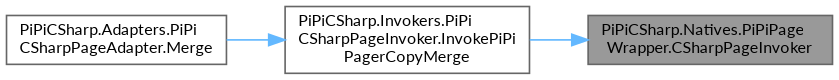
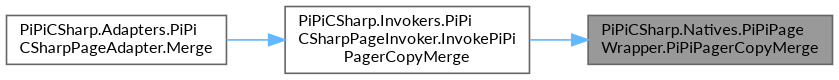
node "PiPiCSharp.Natives.PiPiPage Wrapper.CSharpPageInvoker": label "PiPiCSharp.Natives.PiPiPage Wrapper.CSharpPageInvoker" -> "PiPiCSharp.Natives.PiPiPage Wrapper.PiPiPagerCopyMerge"
